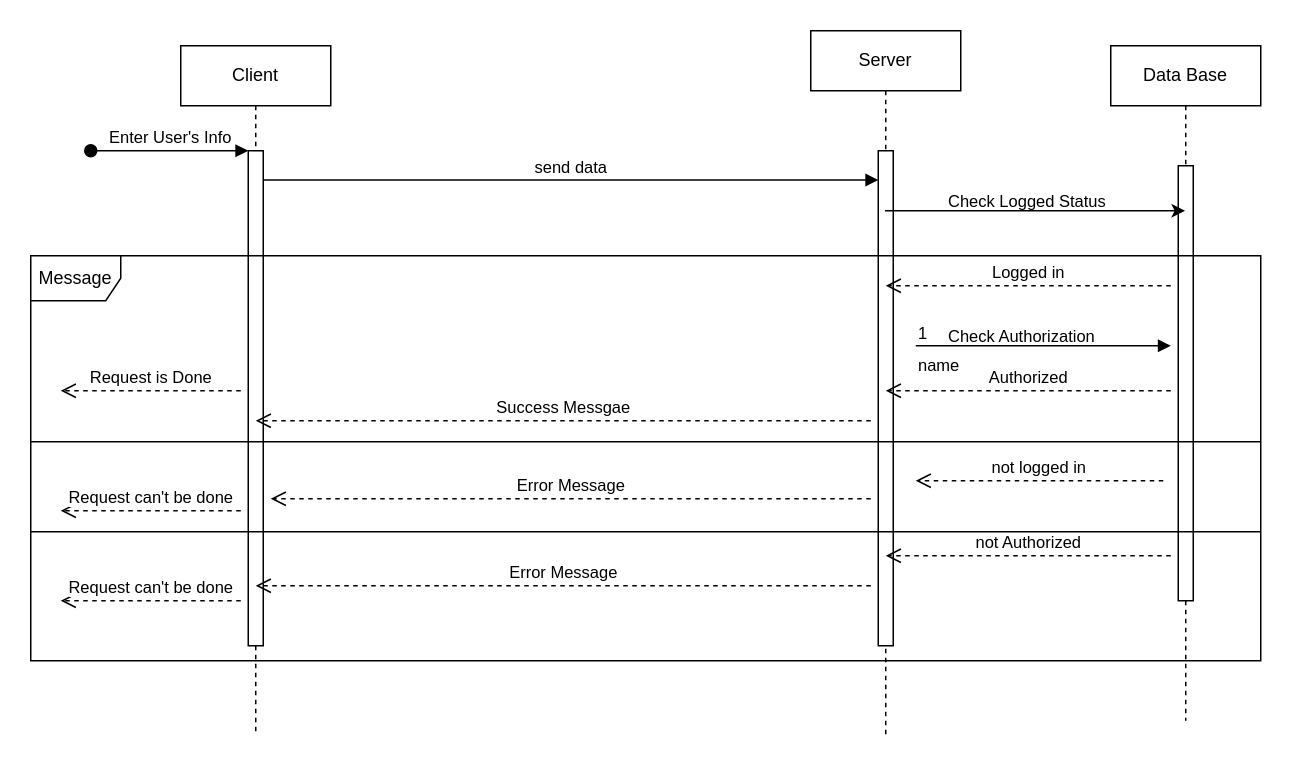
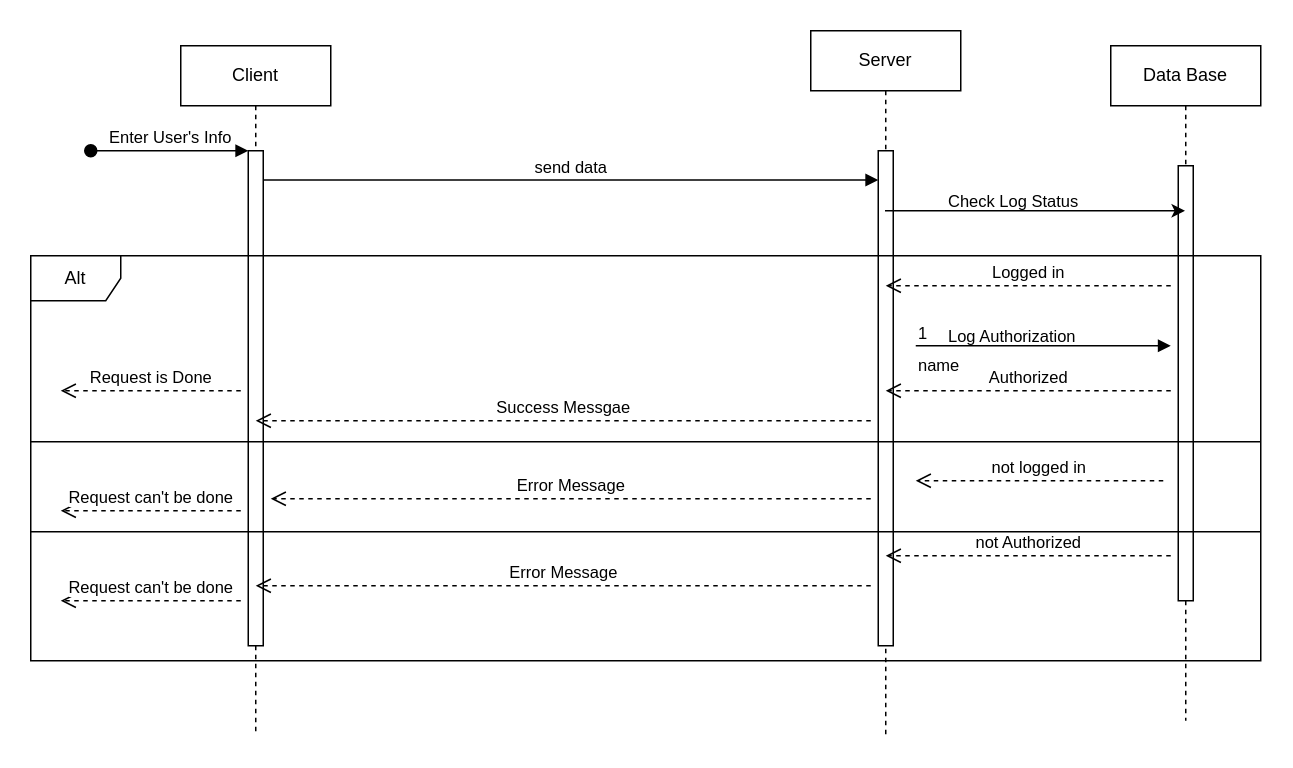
node "Check Logged Status": label "Check Logged Status" -> "Check Log Status"
node "Message": label "Message" -> "Alt"
node "Check Authorization": label "Check Authorization" -> "Log Authorization"
